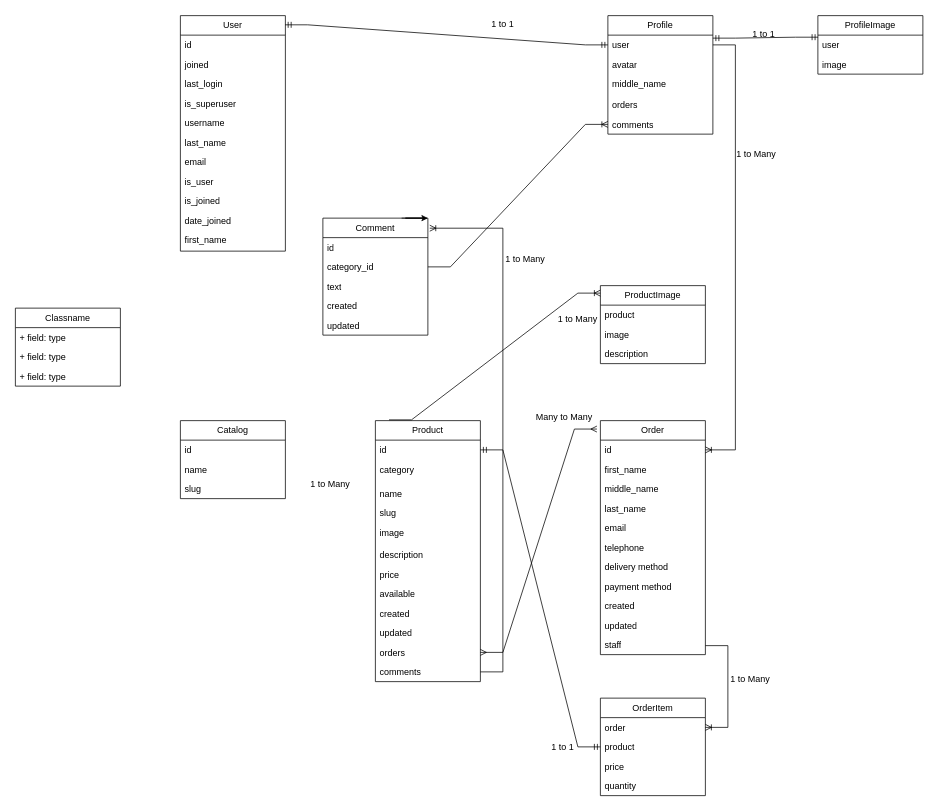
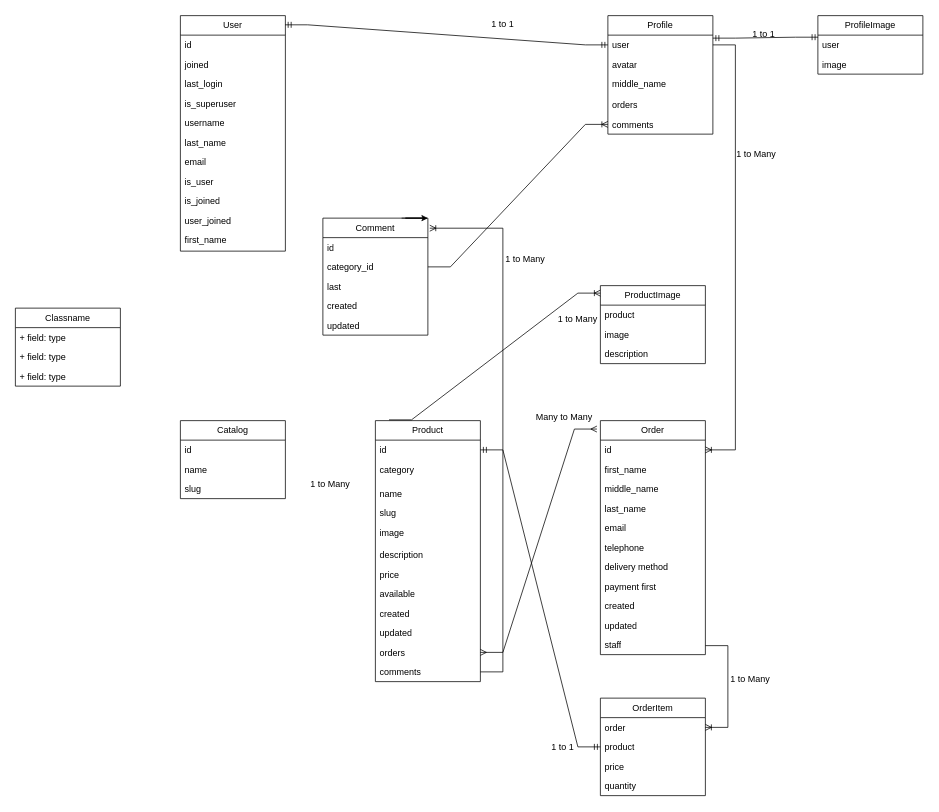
node "date_joined": label "date_joined" -> "user_joined"
node "text": label "text" -> "last"
node "payment method": label "payment method" -> "payment first"
